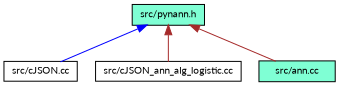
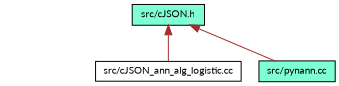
node "src/pynann.h": label "src/pynann.h" -> "src/cJSON.h"
node "src/cJSON.cc": removed
node "src/ann.cc": label "src/ann.cc" -> "src/pynann.cc"
